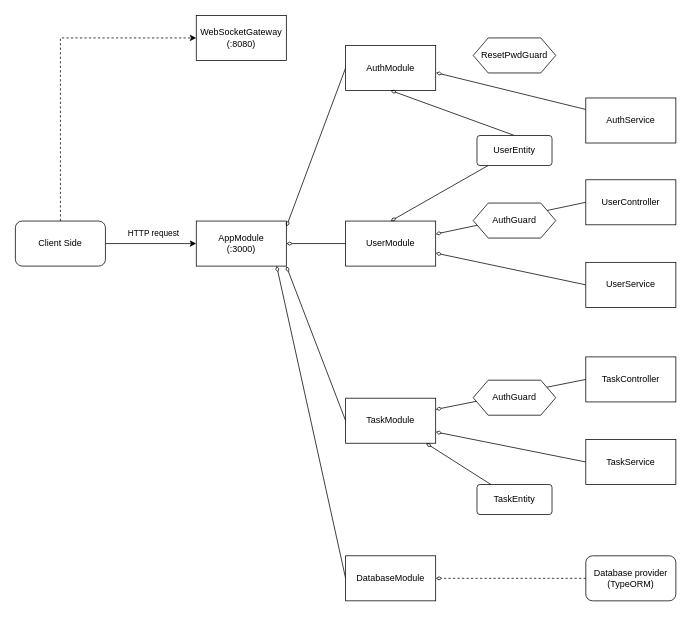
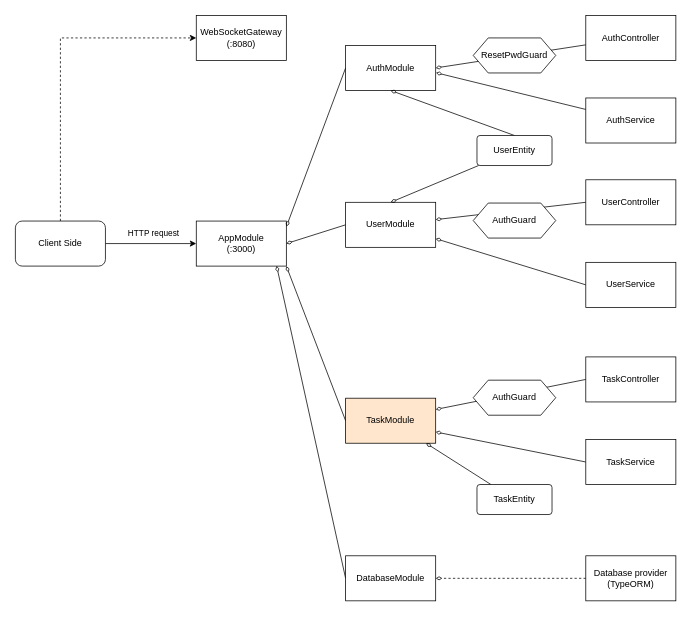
node "AuthController": added
edge "AuthController" -> "AuthModule": added
node "UserModule": moved (390, 243) -> (390, 225)
node "TaskModule": fillcolor #ffffff -> #ffe6cc
node "Database provider (TypeORM)": shape rounded rectangle -> rectangle
